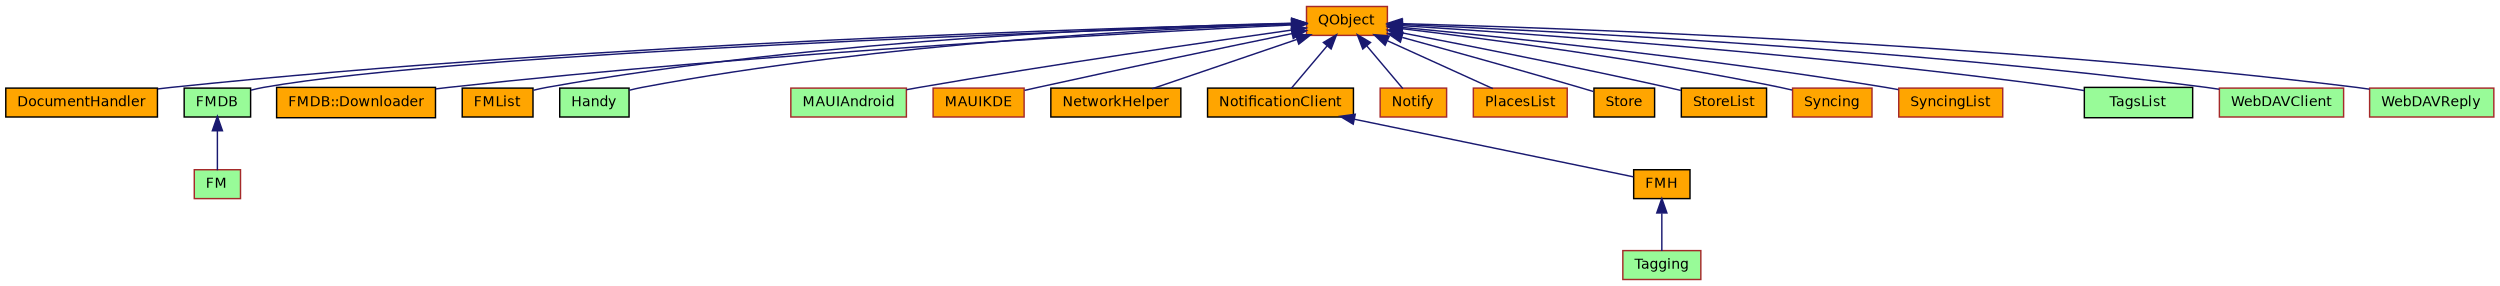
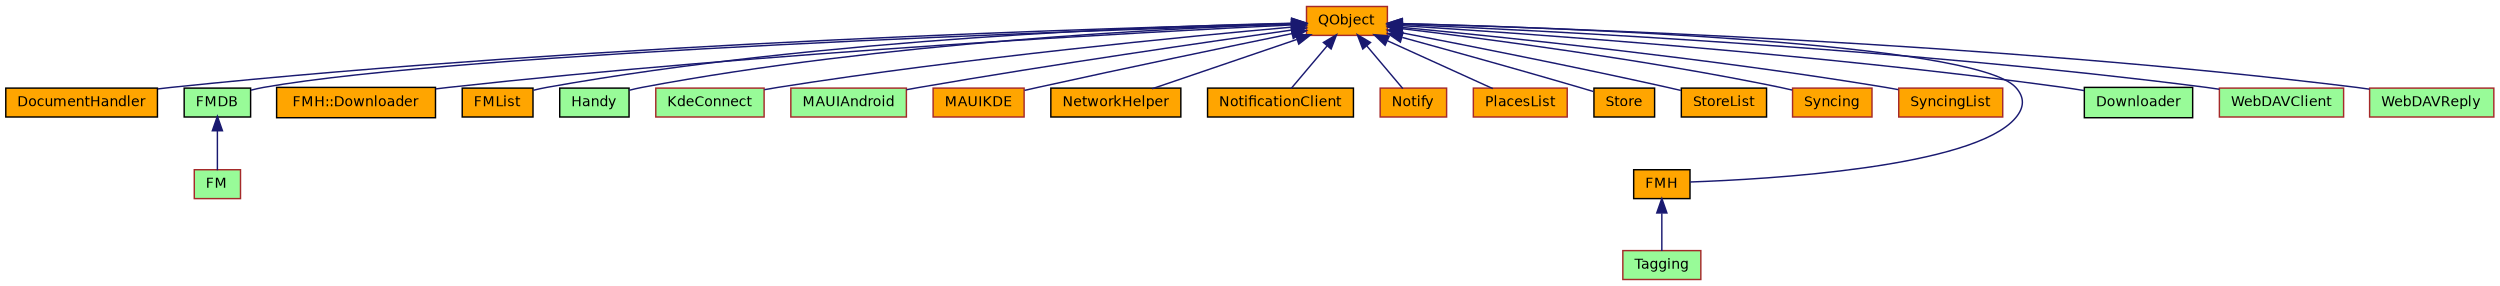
node "FMDB::Downloader": label "FMDB::Downloader" -> "FMH::Downloader"
node "KdeConnect": added
node "TagsList": label "TagsList" -> "Downloader"
edge "FMH" -> "NotificationClient": now "FMH" -> "QObject"
